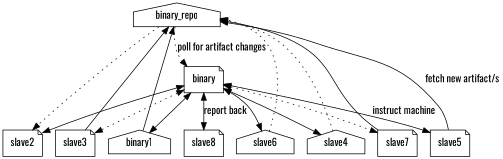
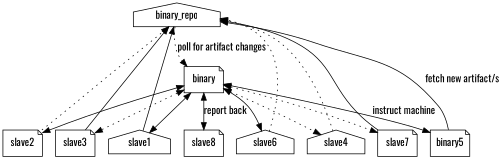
edge "binary_repo" -> "slave2": reversed
edge "binary" -- "slave4": style solid -> dotted
node "binary1": label "binary1" -> "slave1"
node "slave5": label "slave5" -> "binary5"
